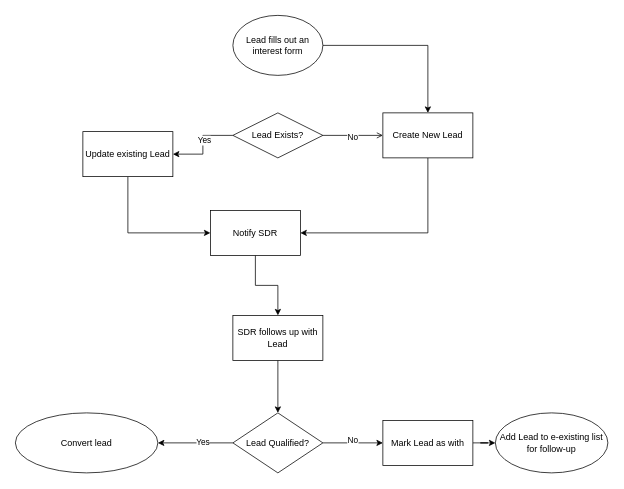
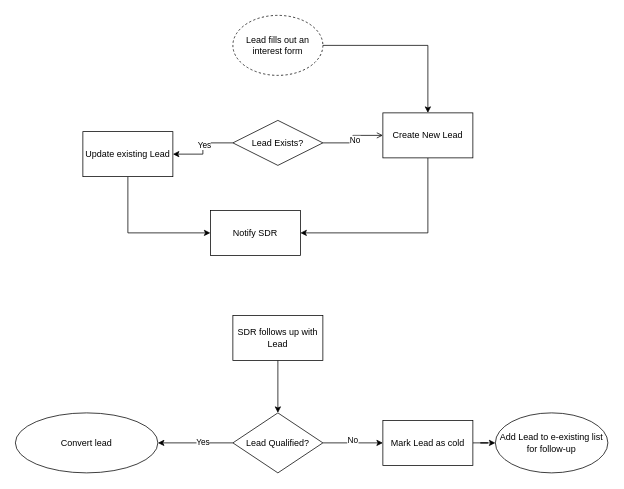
node "Lead fills out an interest form": style solid -> dashed
node "Lead Exists?": moved (278, 135) -> (278, 143)
edge "Notify SDR" -> "SDR follows up with Lead": removed
node "Mark Lead as with": label "Mark Lead as with" -> "Mark Lead as cold"
